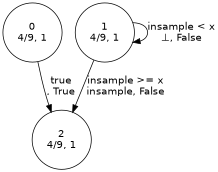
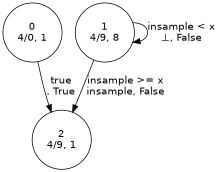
node "0 4/9, 1": label "0 4/9, 1" -> "0 4/0, 1"
node "1 4/9, 1": label "1 4/9, 1" -> "1 4/9, 8"
